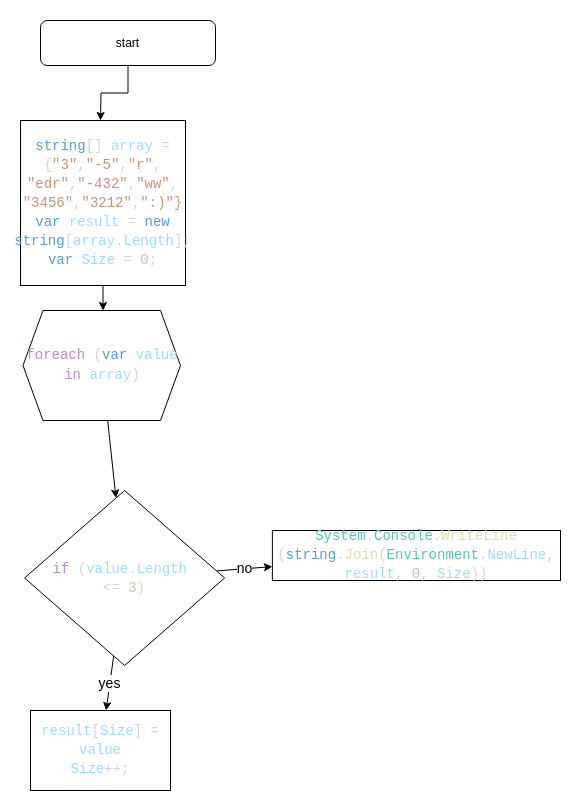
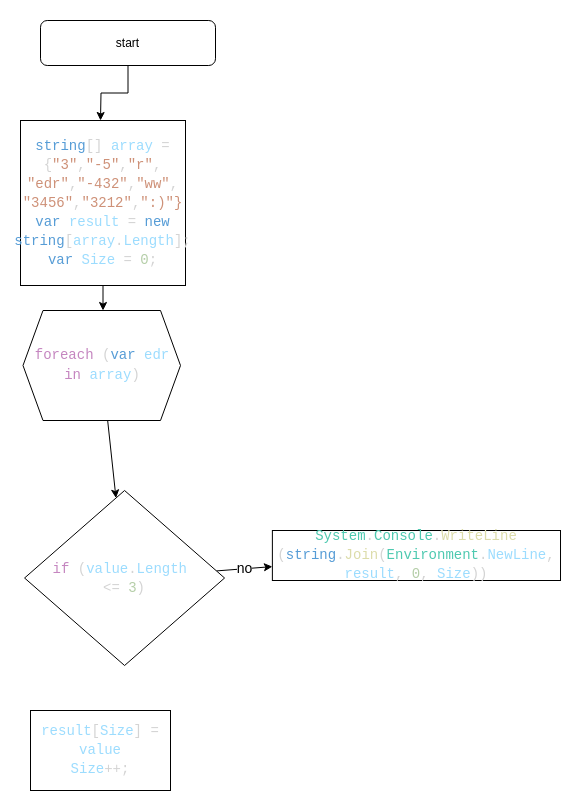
node "foreach (var value in array)": label "foreach (var value in array)" -> "foreach (var edr in array)"
edge "if (value.Length <= 3)" -> "result[Size] = value Size++;": removed, label "yes"
